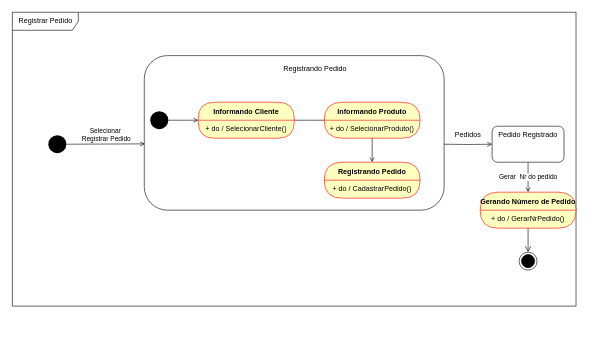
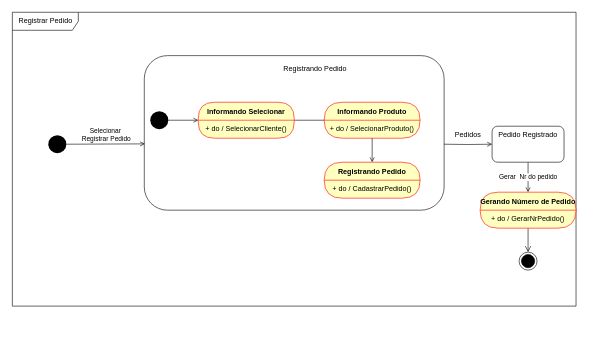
node "Informando Cliente": label "Informando Cliente" -> "Informando Selecionar"
